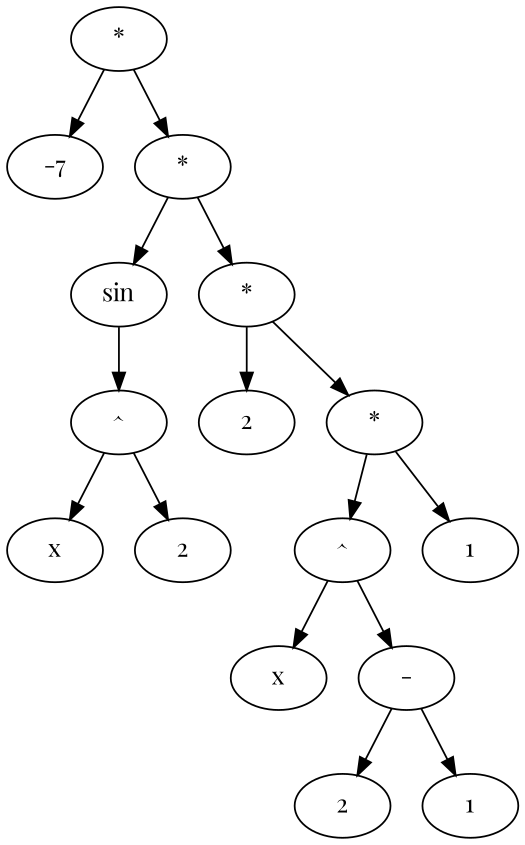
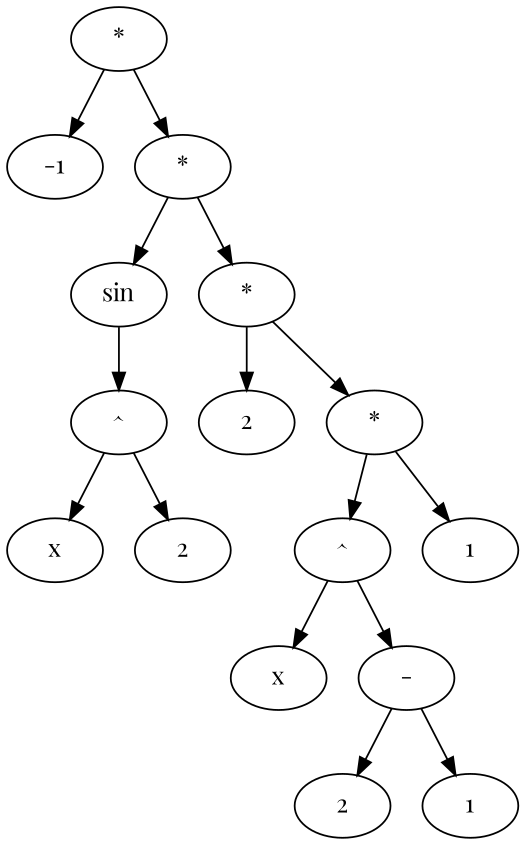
node "-7": label "-7" -> "-1"
